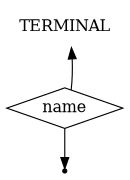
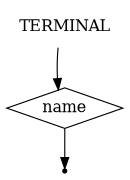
edge "name" -> "TERMINAL": reversed
